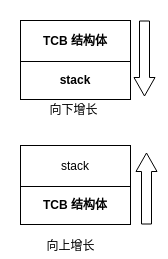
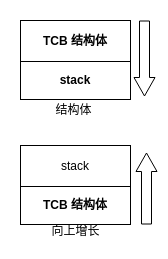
node "向下增长": label "向下增长" -> "结构体"
node "向上增长": moved (71, 246) -> (76, 231)
